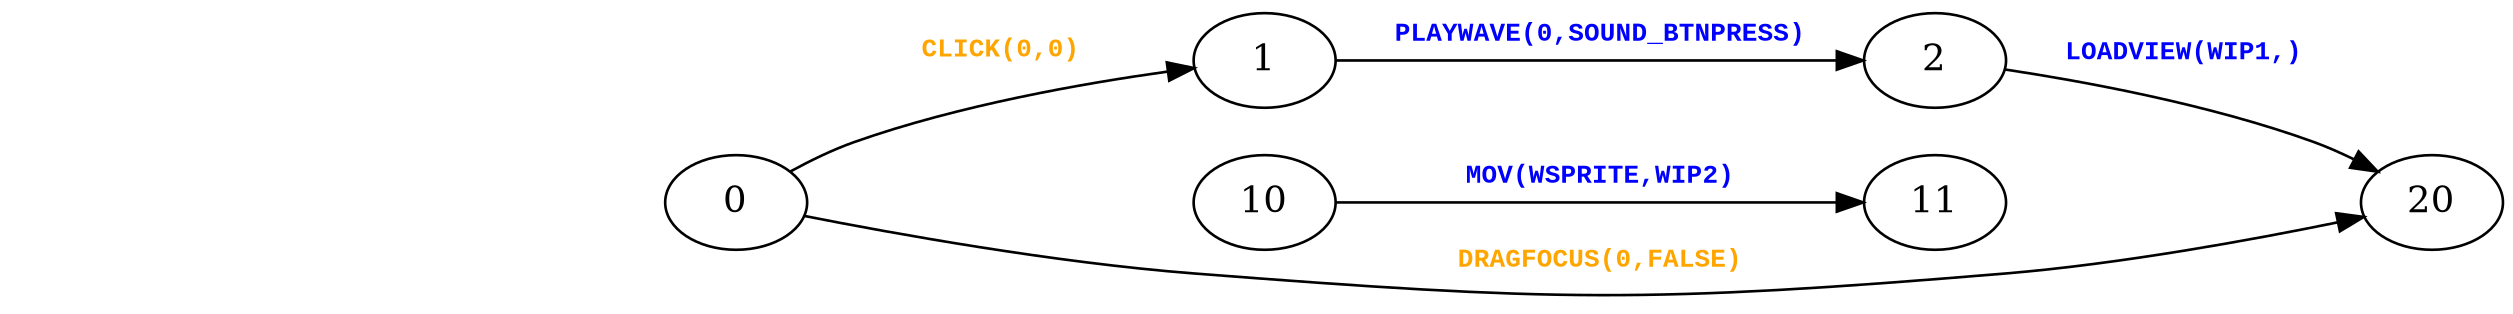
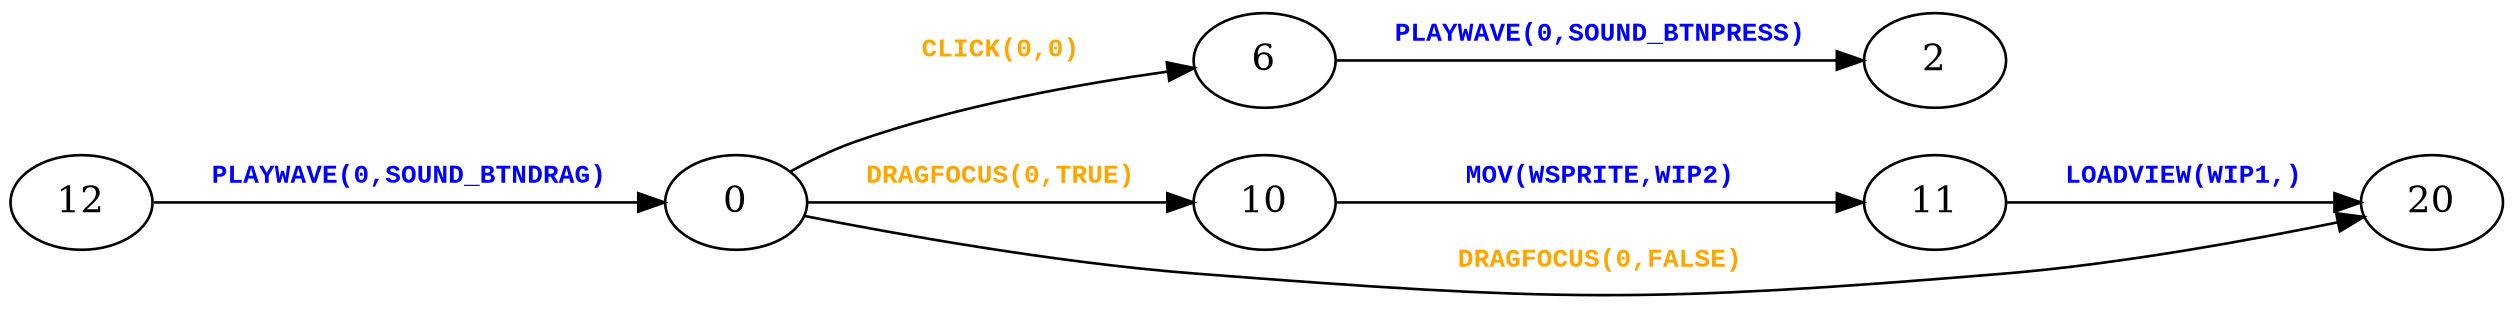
node "1": label "1" -> "6"
edge "2" -> "20": now "11" -> "20"
node "12": added
edge "0" -> "10": added, label "DRAGFOCUS(0,TRUE)"
